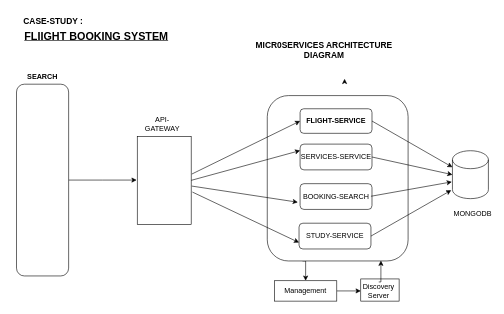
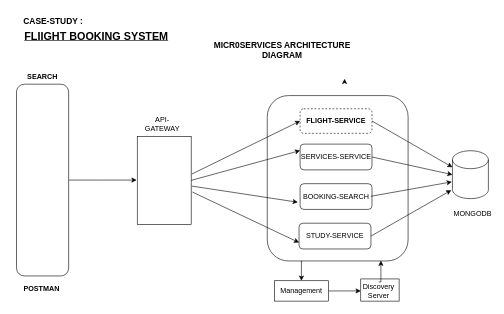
node "MICR0SERVICES ARCHITECTURE DIAGRAM": moved (324, 50) -> (282, 50)
node "FLIGHT-SERVICE": style solid -> dashed
node "POSTMAN": added
node "Management": size 62x20 -> 54x20
